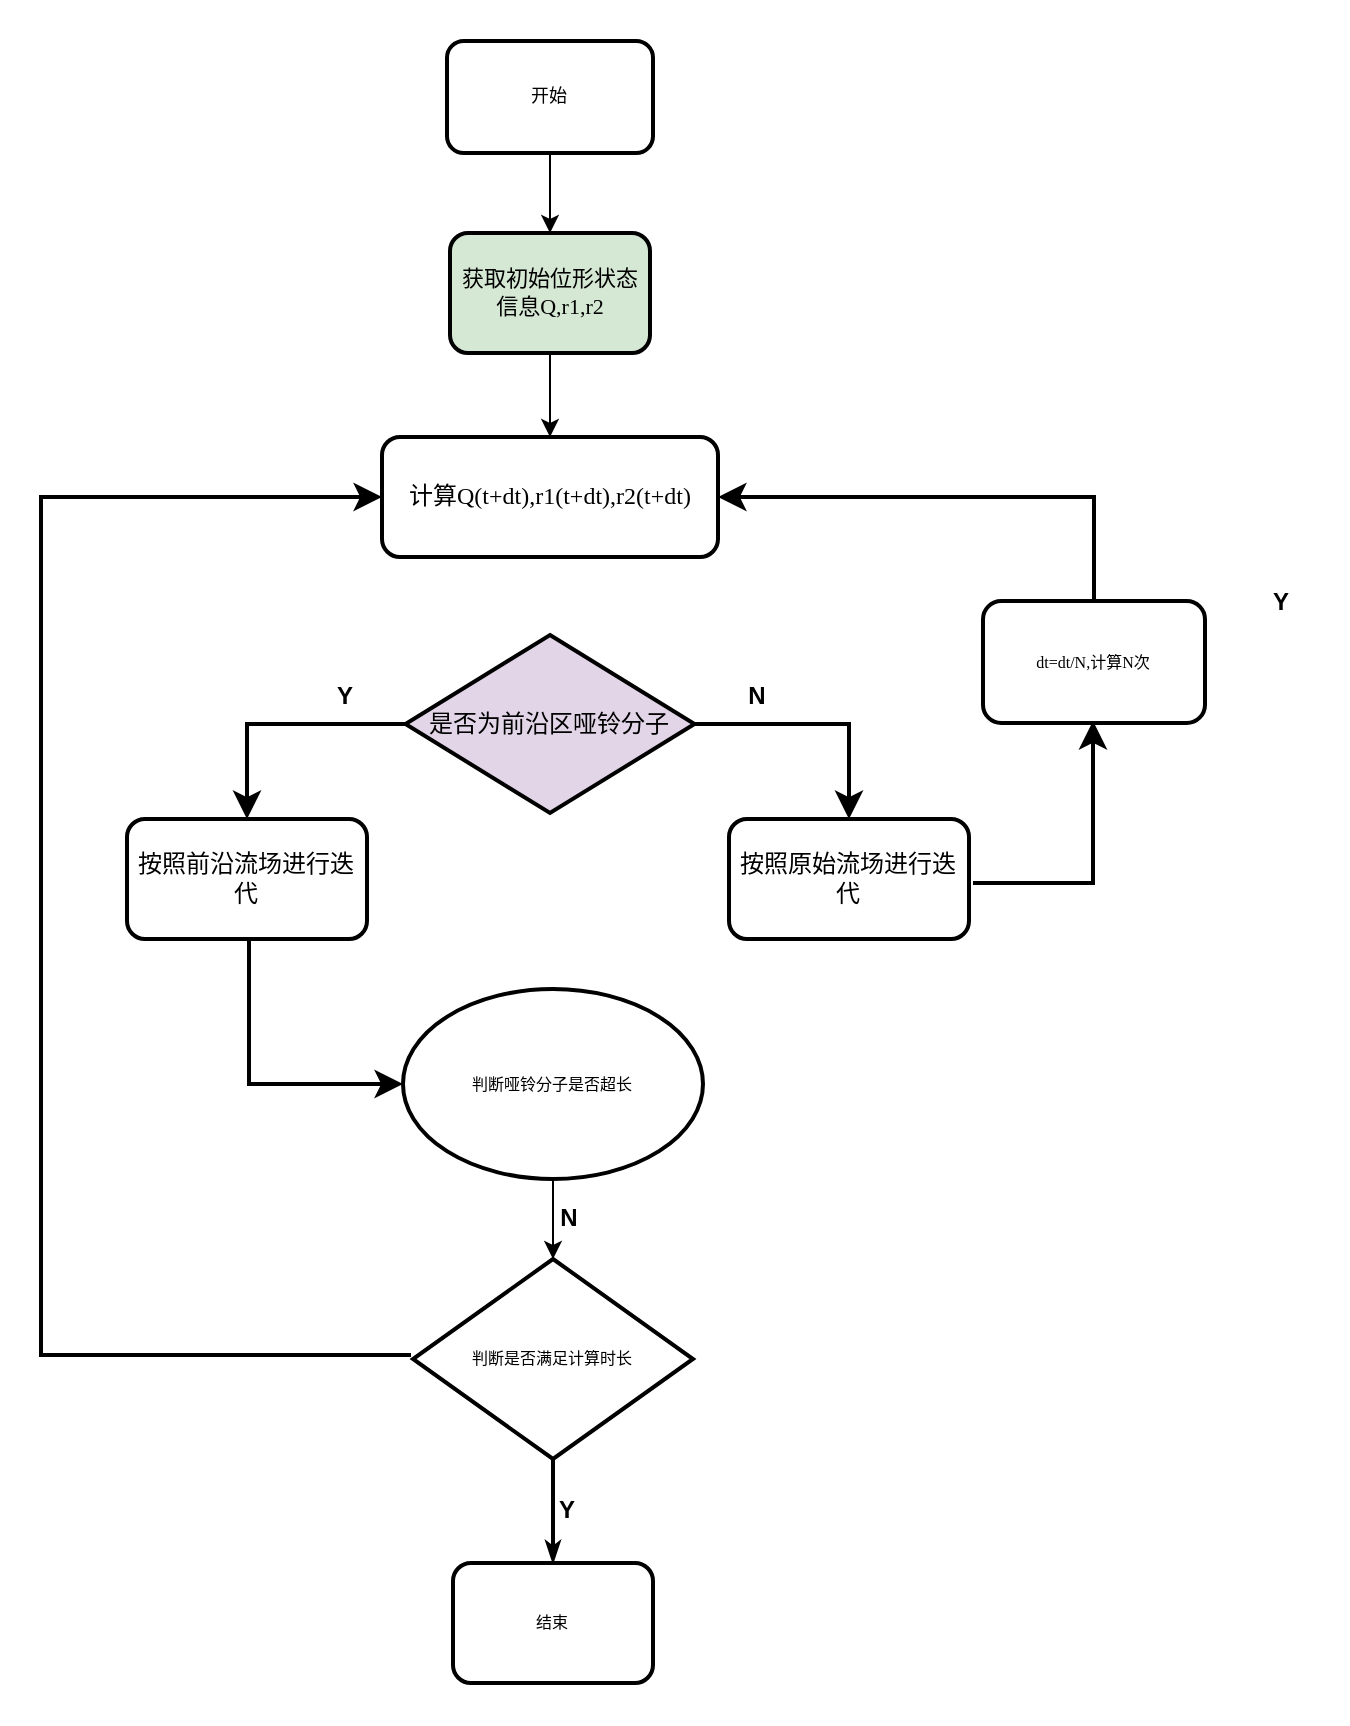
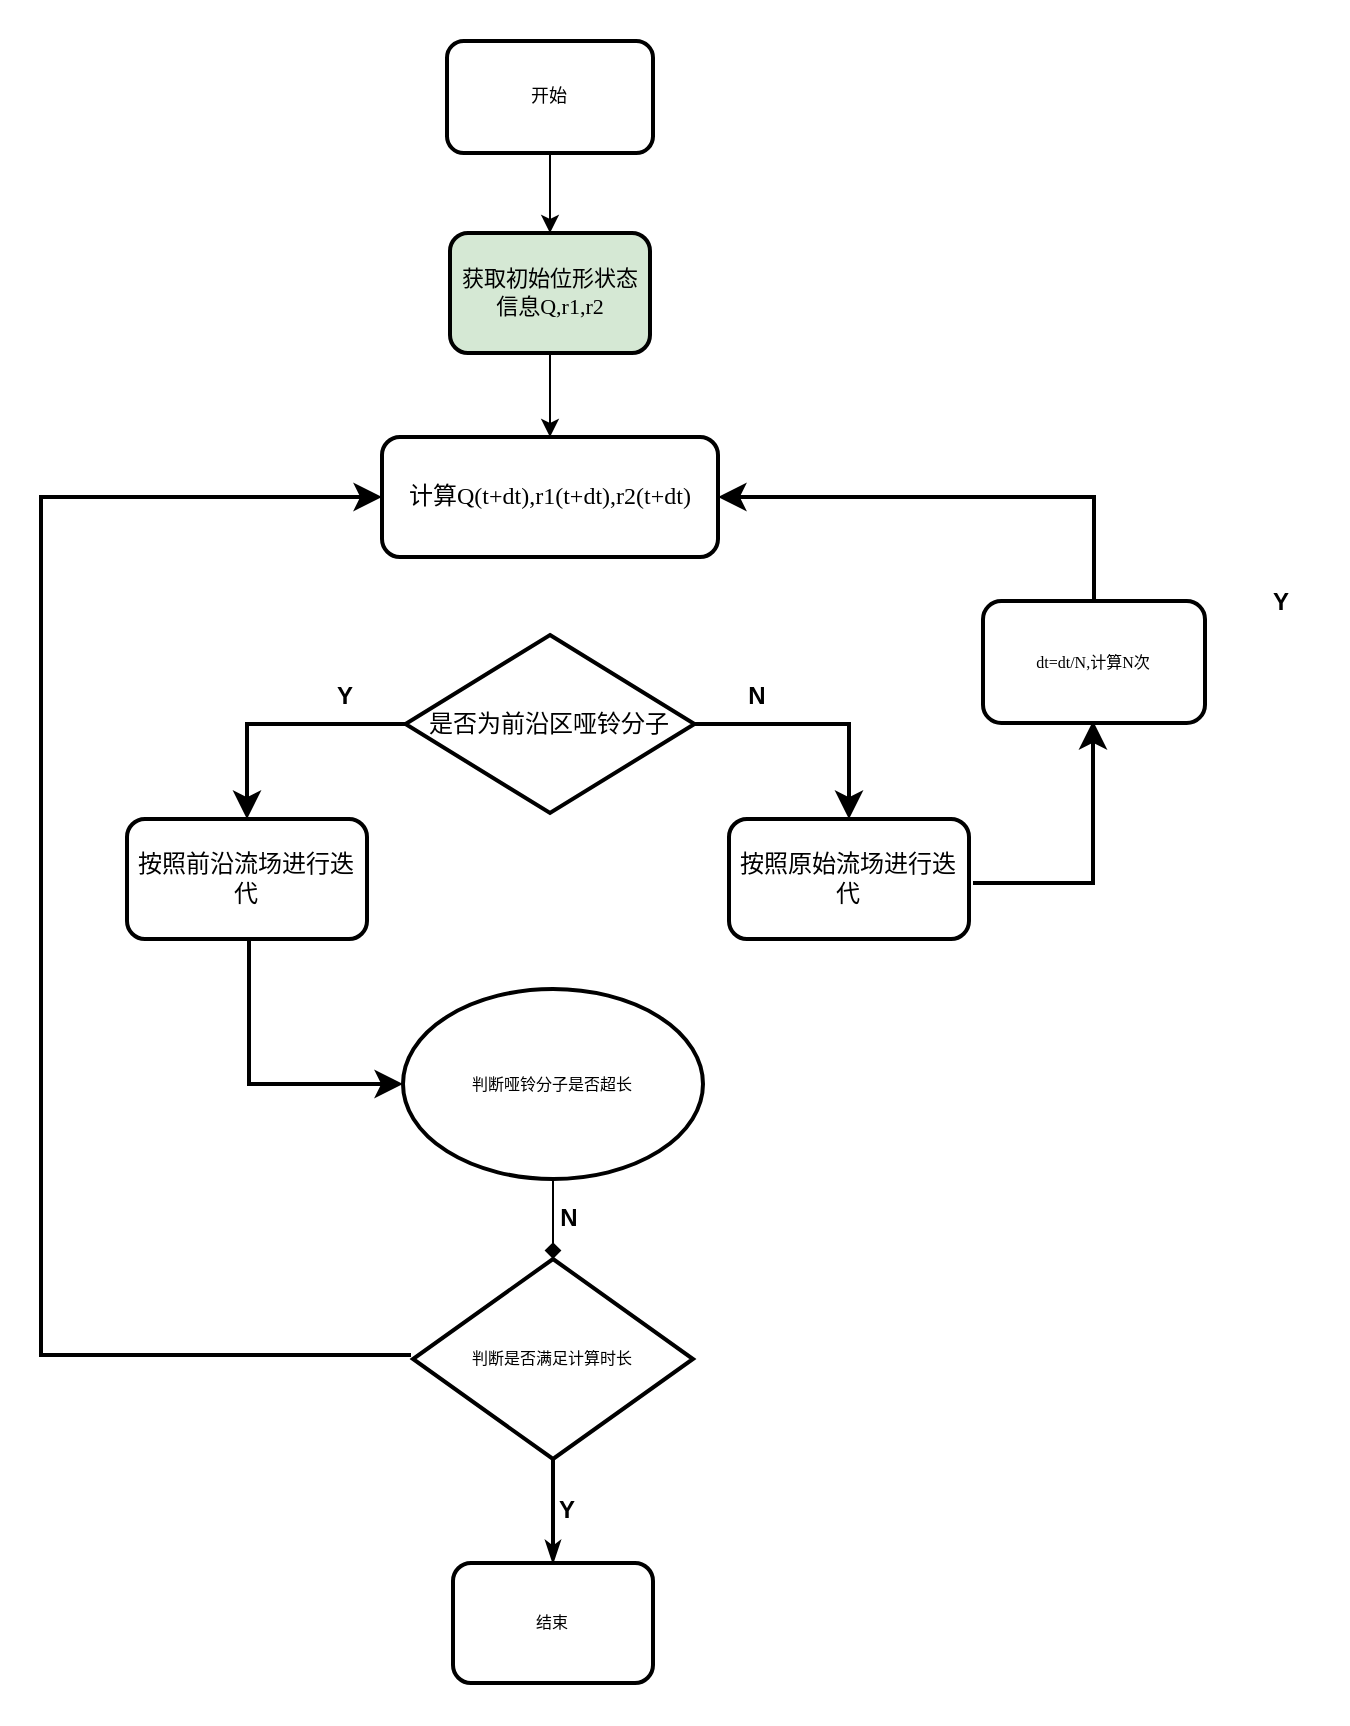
node "是否为前沿区哑铃分子": fillcolor #e1d5e7 -> #ffffff
edge "判断哑铃分子是否超长" -> "判断是否满足计算时长": arrowhead classic -> diamond
